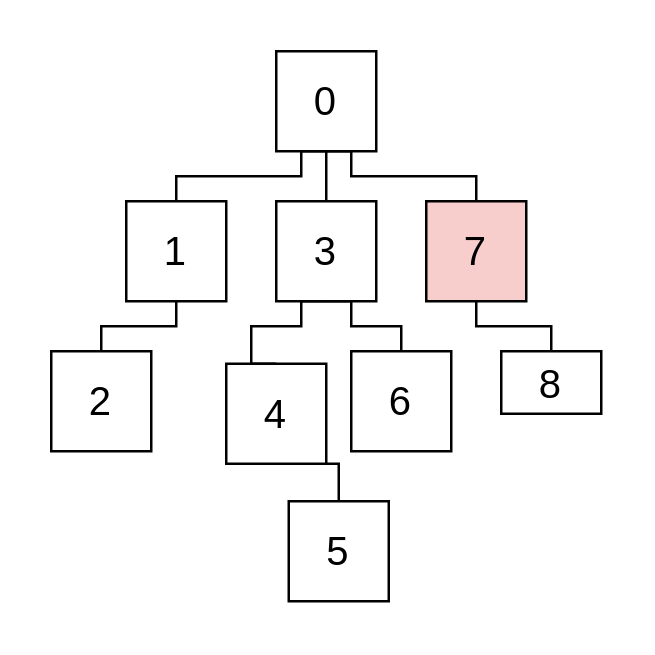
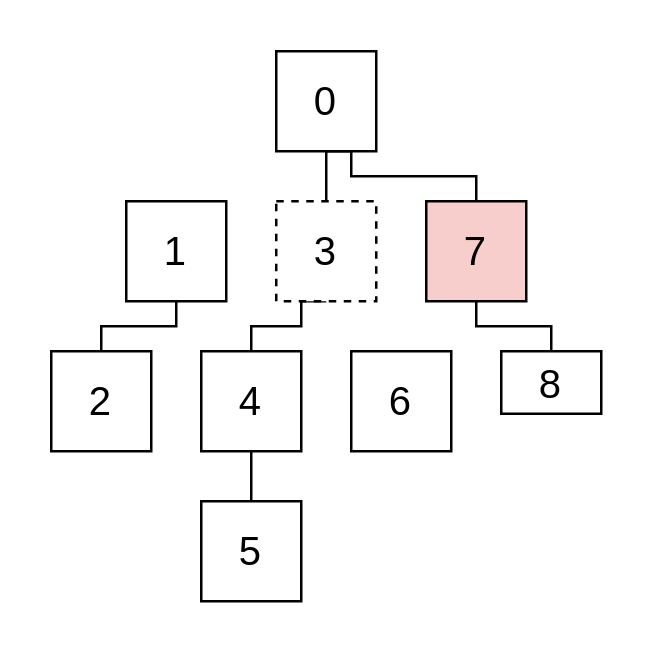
edge "0" -- "1": removed
node "3": style solid -> dashed
edge "3" -- "6": removed
node "4": moved (276, 414) -> (251, 401)
node "5": moved (339, 551) -> (251, 551)
